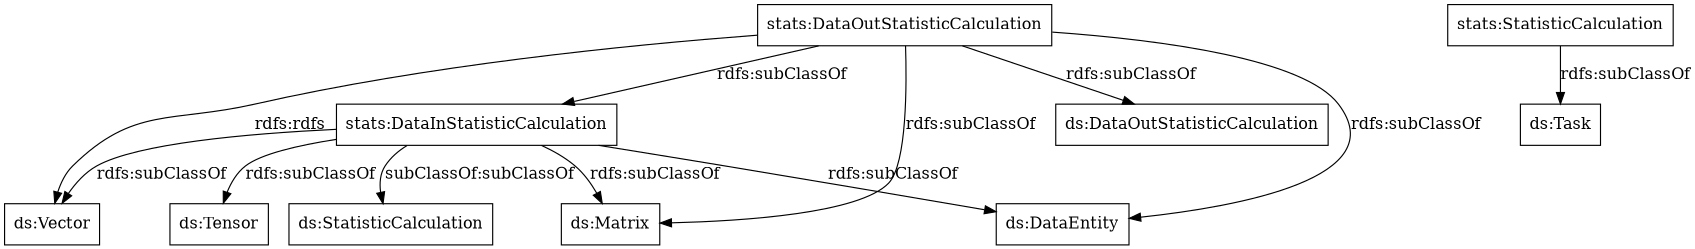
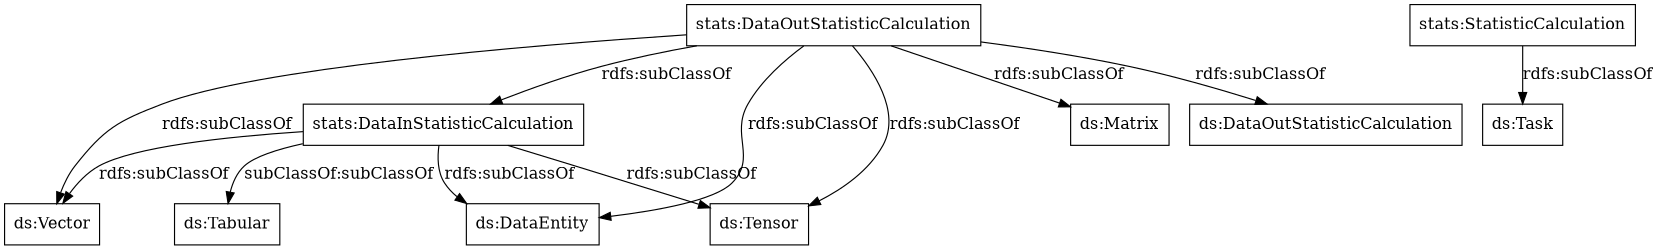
edge "stats:DataOutStatisticCalculation" -> "ds:Vector": label "rdfs:rdfs" -> "rdfs:subClassOf"
edge "stats:DataOutStatisticCalculation" -> "ds:Tensor": added, label "rdfs:subClassOf"
edge "stats:DataInStatisticCalculation" -> "ds:Matrix": removed, label "rdfs:subClassOf"
node "ds:StatisticCalculation": label "ds:StatisticCalculation" -> "ds:Tabular"
